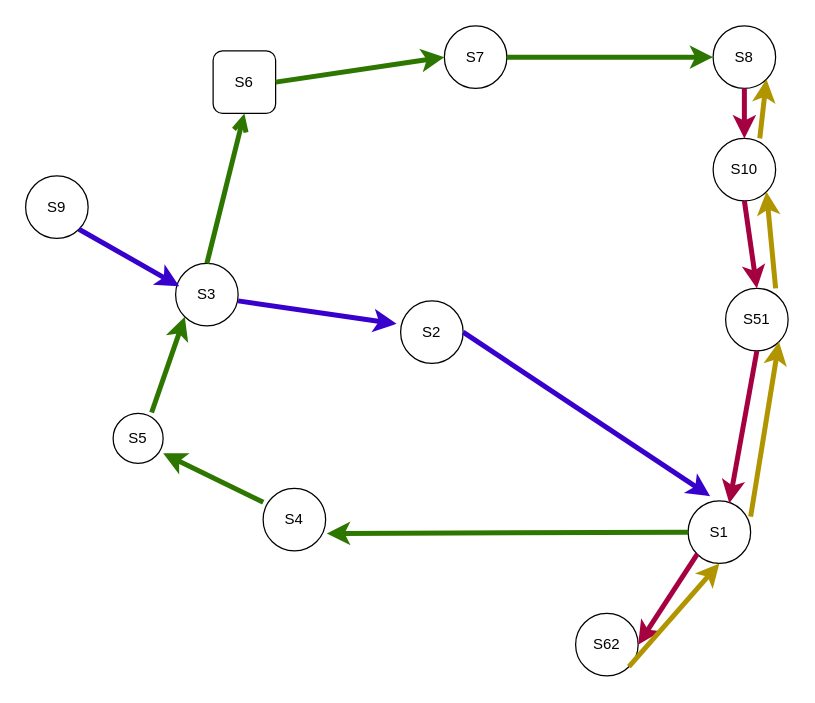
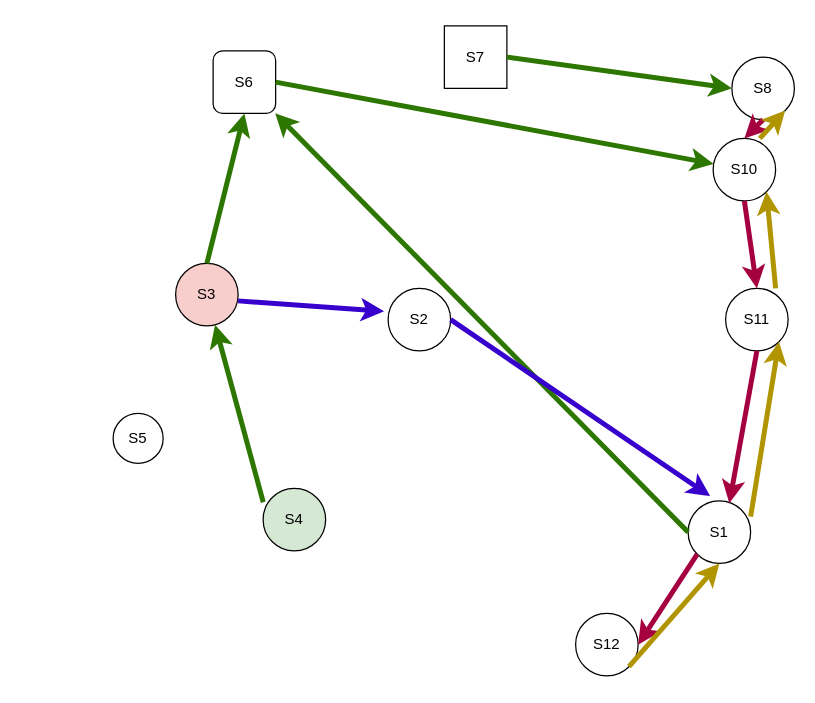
node "S7": shape ellipse -> rectangle
node "S8": moved (744, 57) -> (763, 88)
edge "S6" -> "S7": now "S6" -> "S10"
edge "S3" -> "S6": arrowhead open -> classic
node "S9": removed
edge "S9" -> "S3": removed
node "S3": fillcolor #ffffff -> #f8cecc
node "S51": label "S51" -> "S11"
node "S2": moved (432, 332) -> (419, 319)
edge "S5" -> "S3": removed
edge "S4" -> "S5": now "S4" -> "S3"
node "S4": fillcolor #ffffff -> #d5e8d4
edge "S1" -> "S4": now "S1" -> "S6"
node "S62": label "S62" -> "S12"
